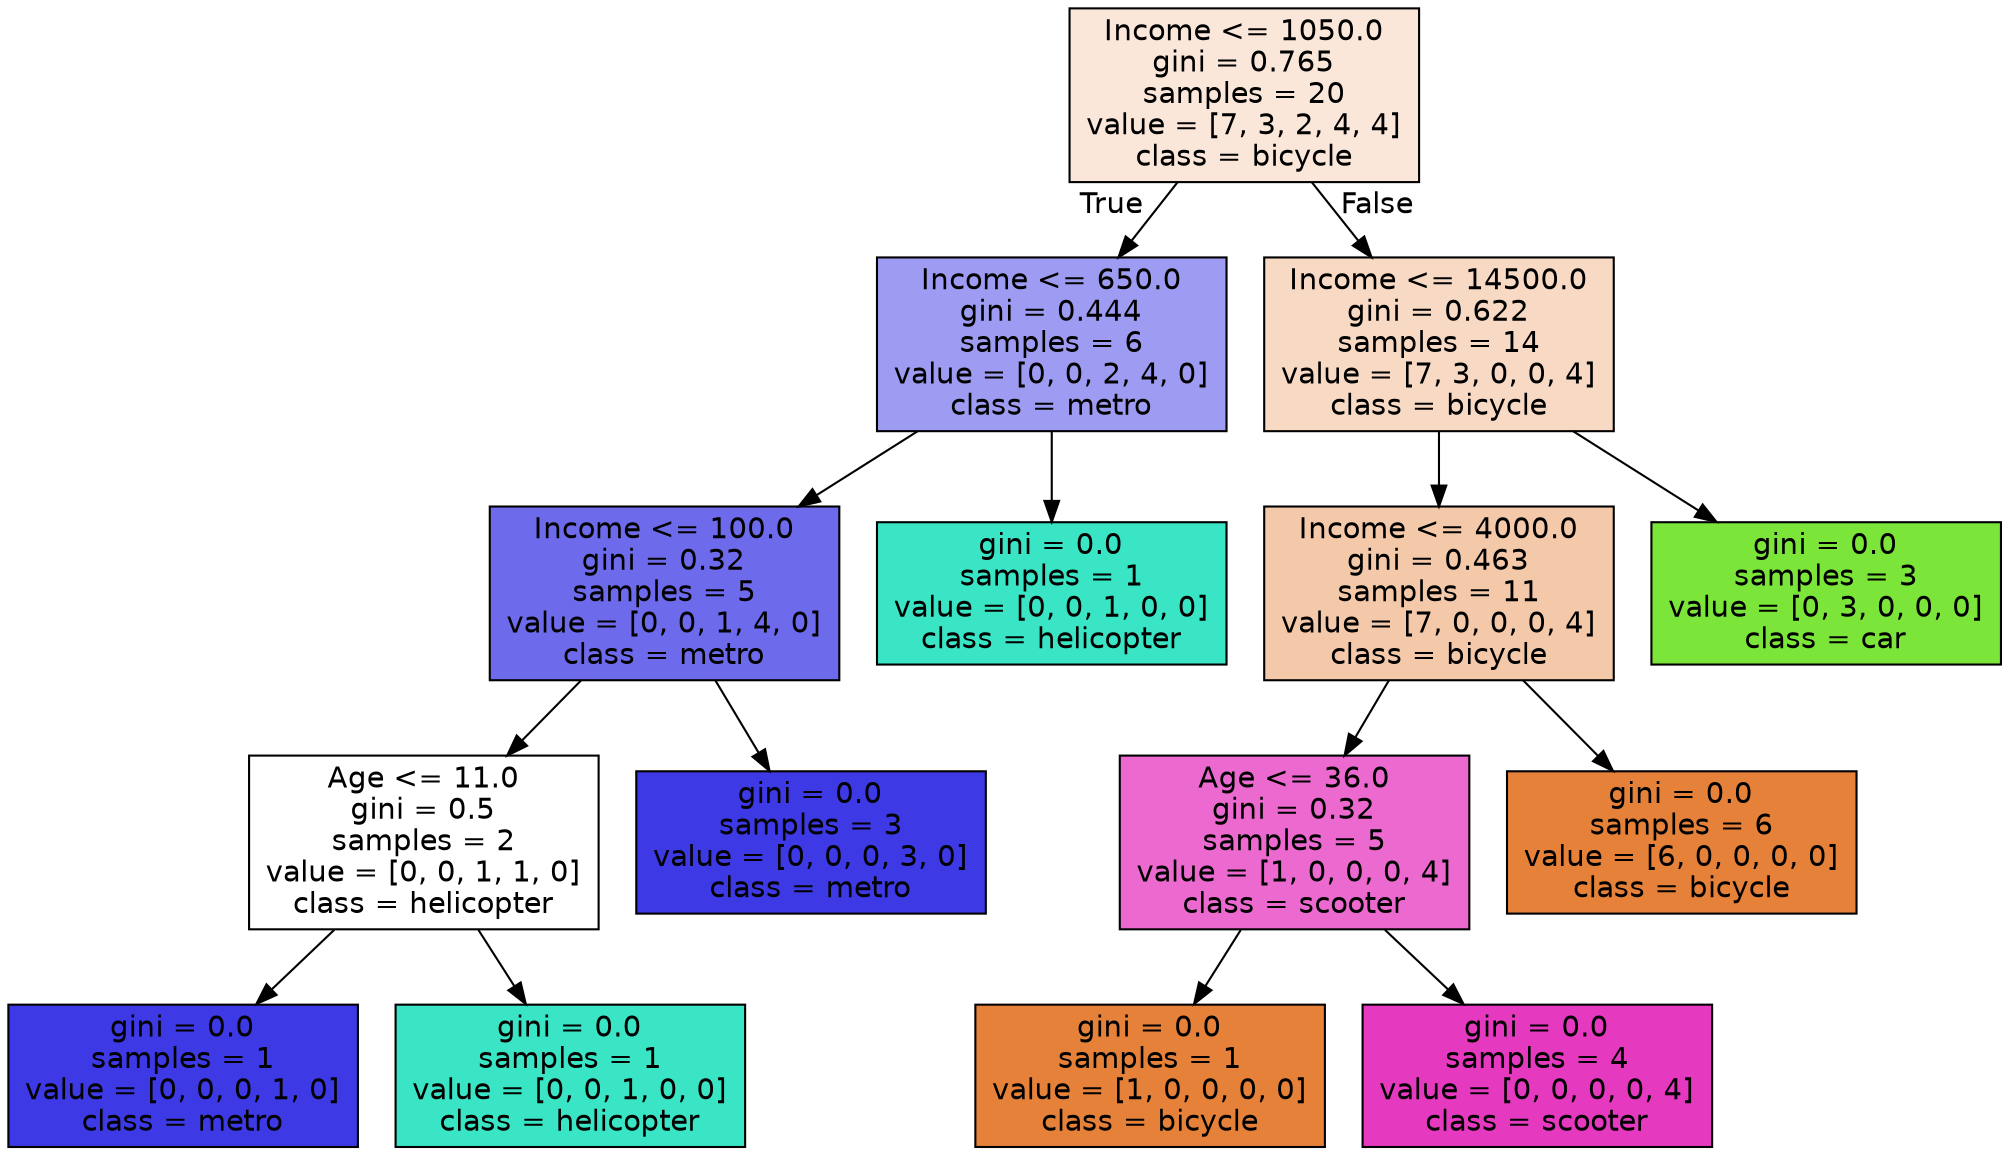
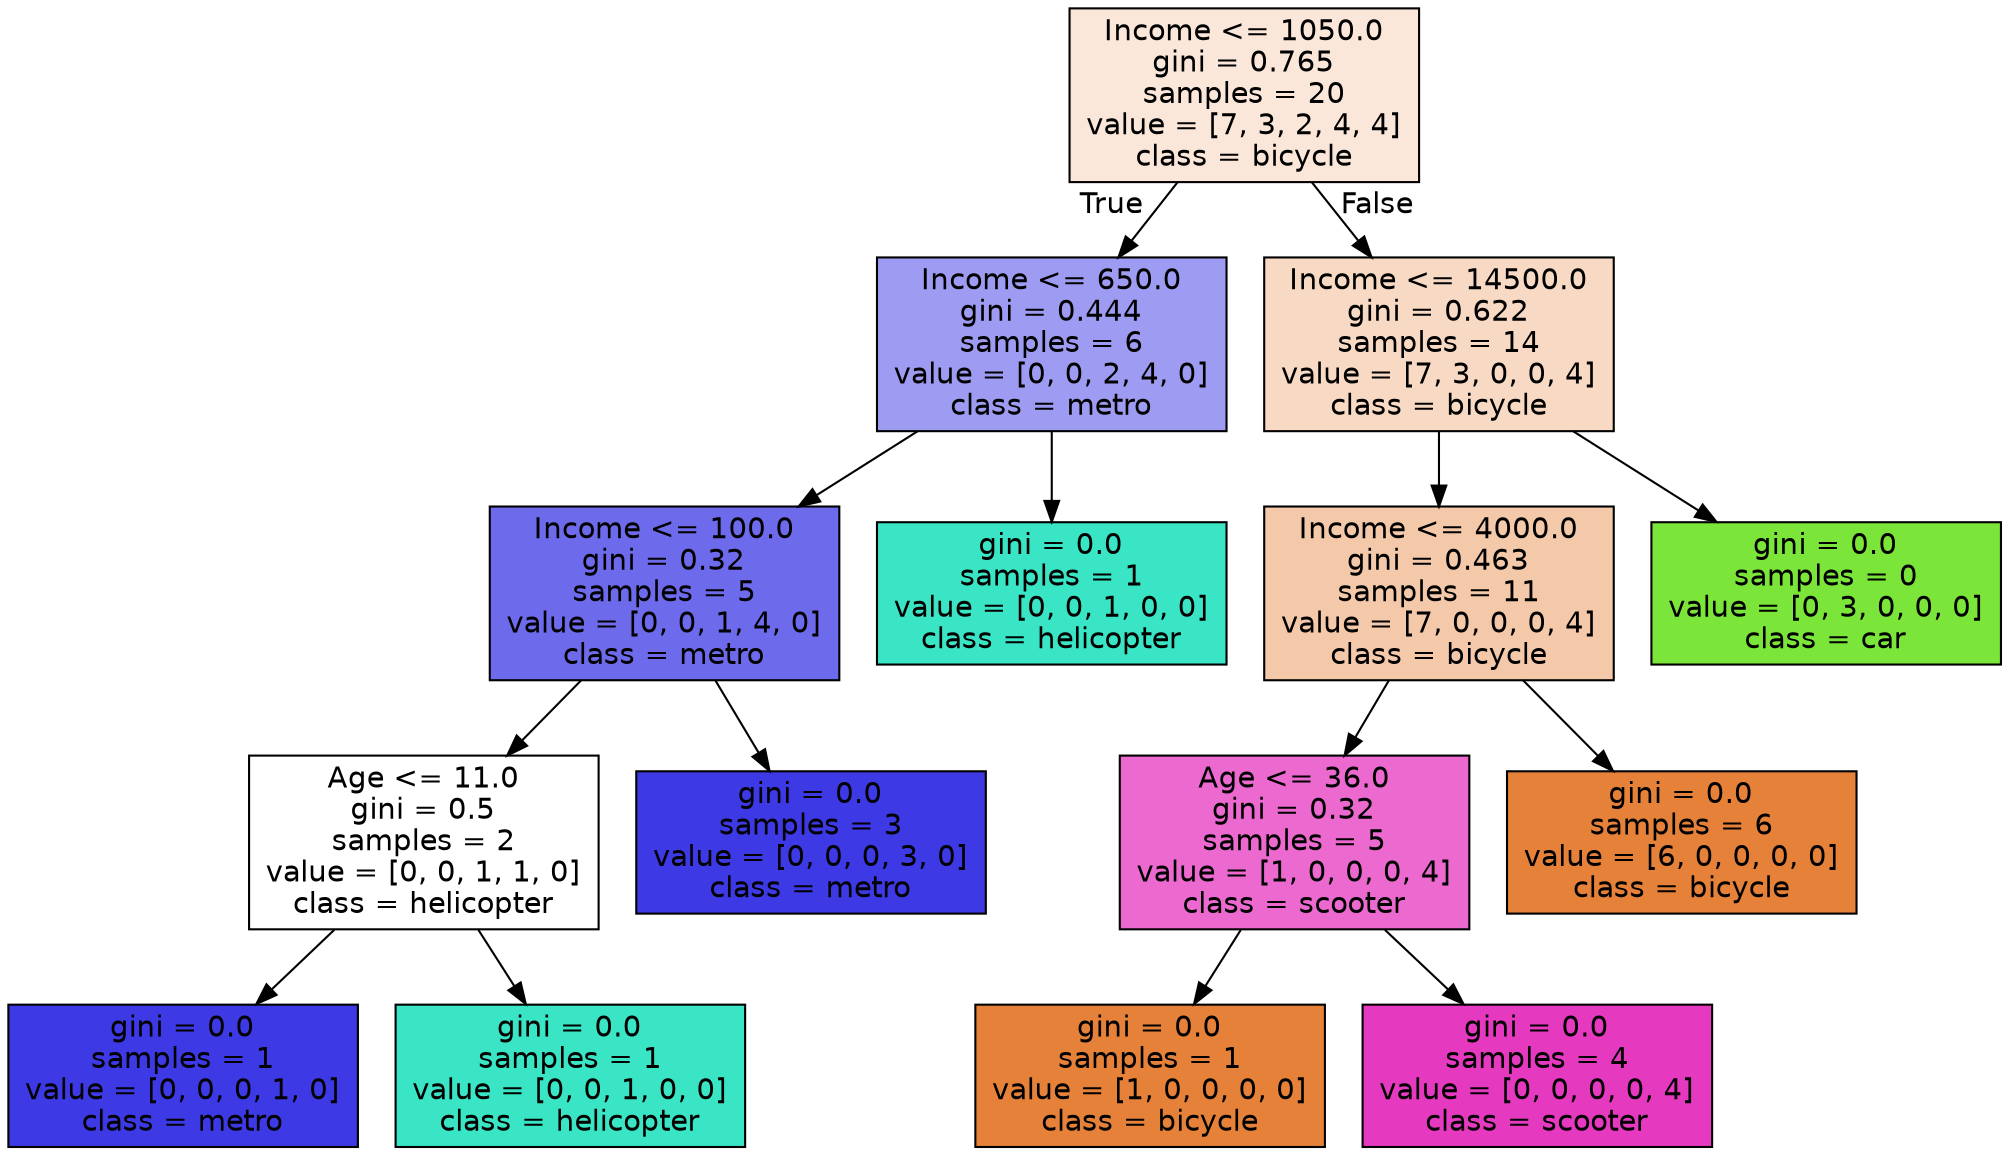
node "gini = 0.0 samples = 3 value = [0, 3, 0, 0, 0] class = car": label "gini = 0.0 samples = 3 value = [0, 3, 0, 0, 0] class = car" -> "gini = 0.0 samples = 0 value = [0, 3, 0, 0, 0] class = car"
